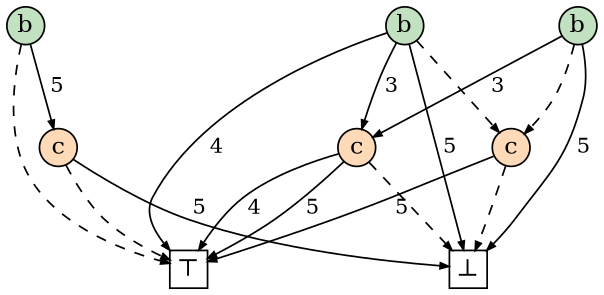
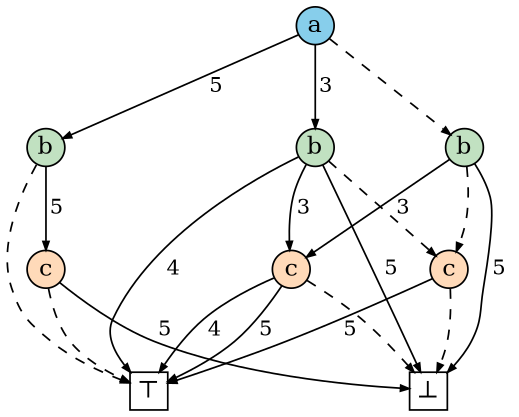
node "a": added
